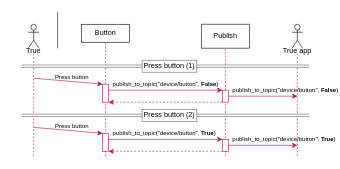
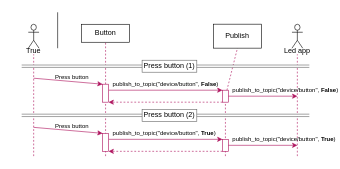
node "Publish": moved (225, 36) -> (237, 36)
node "True app": label "True app" -> "Led app"
